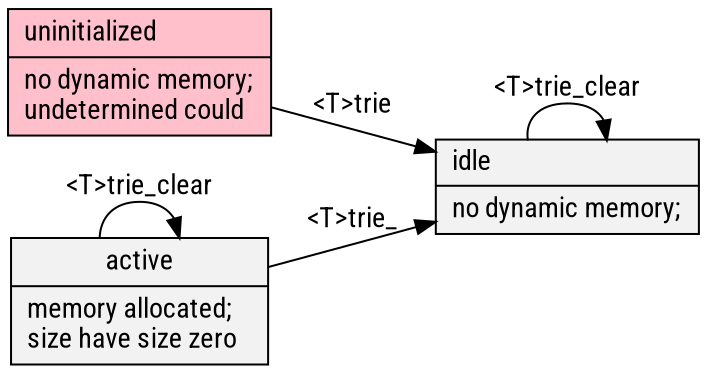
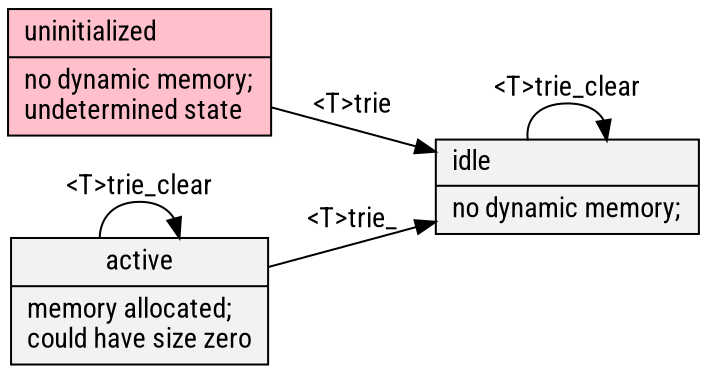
node "uninitialized": text "undetermined could" -> "undetermined state"
node "active": text "size have size zero" -> "could have size zero"
